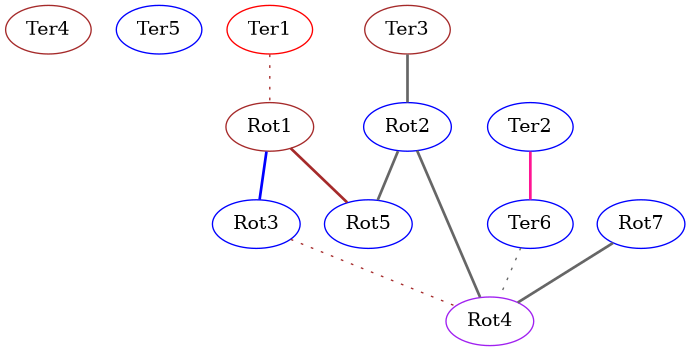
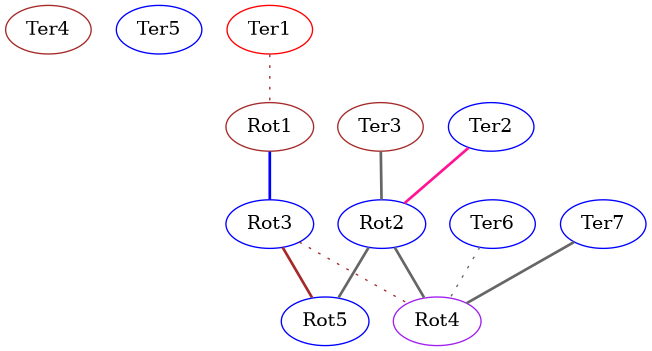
edge "Rot1" -- "Rot5": now "Rot3" -- "Rot5"
edge "Ter2" -- "Ter6": now "Ter2" -- "Rot2"
node "Rot7": label "Rot7" -> "Ter7"
